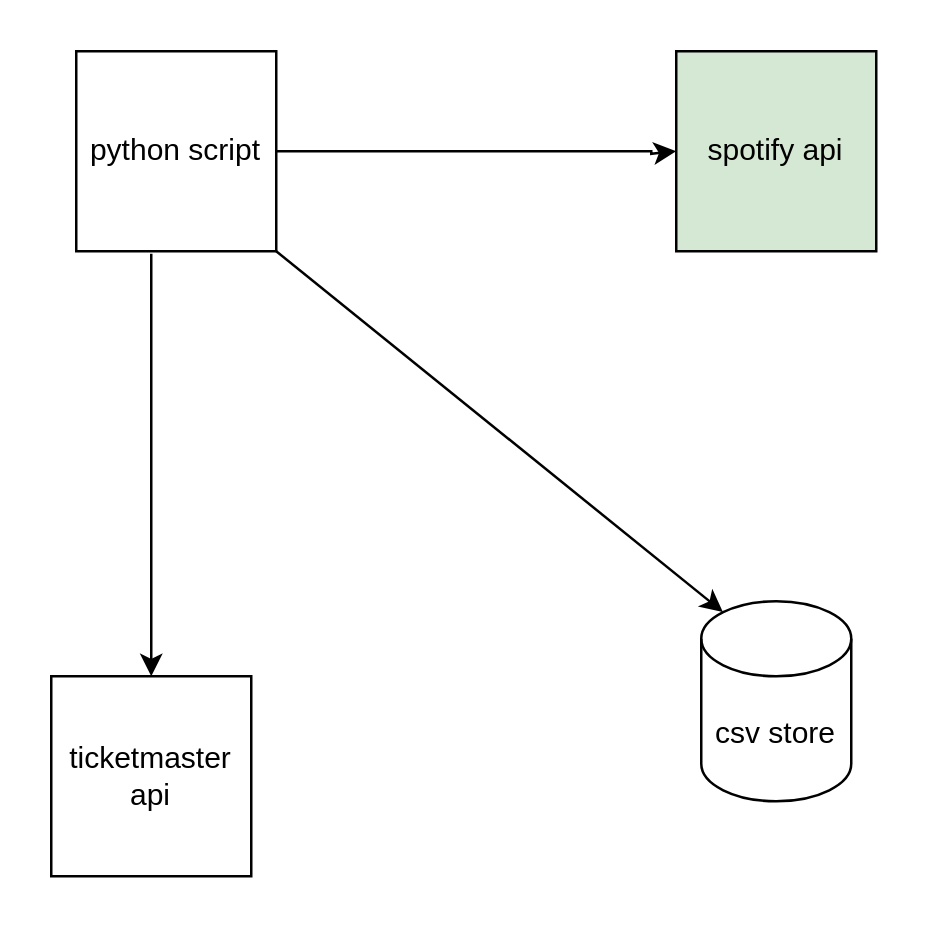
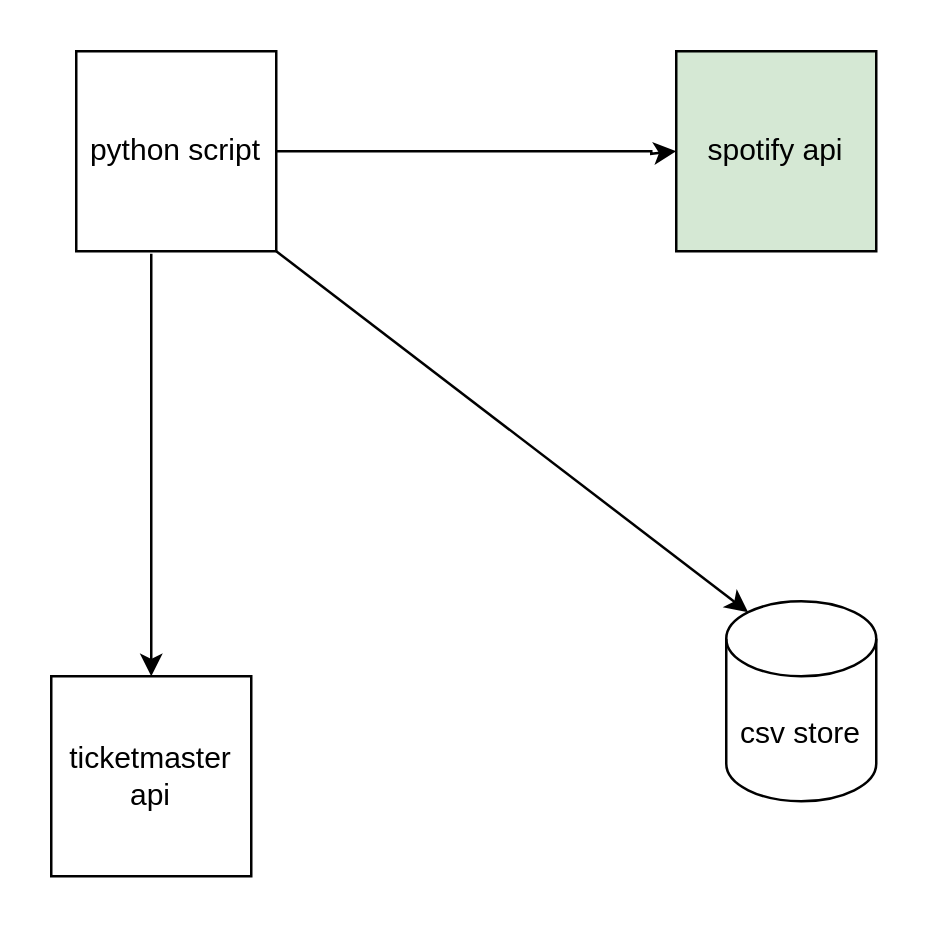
node "csv store": moved (776, 701) -> (801, 701)
